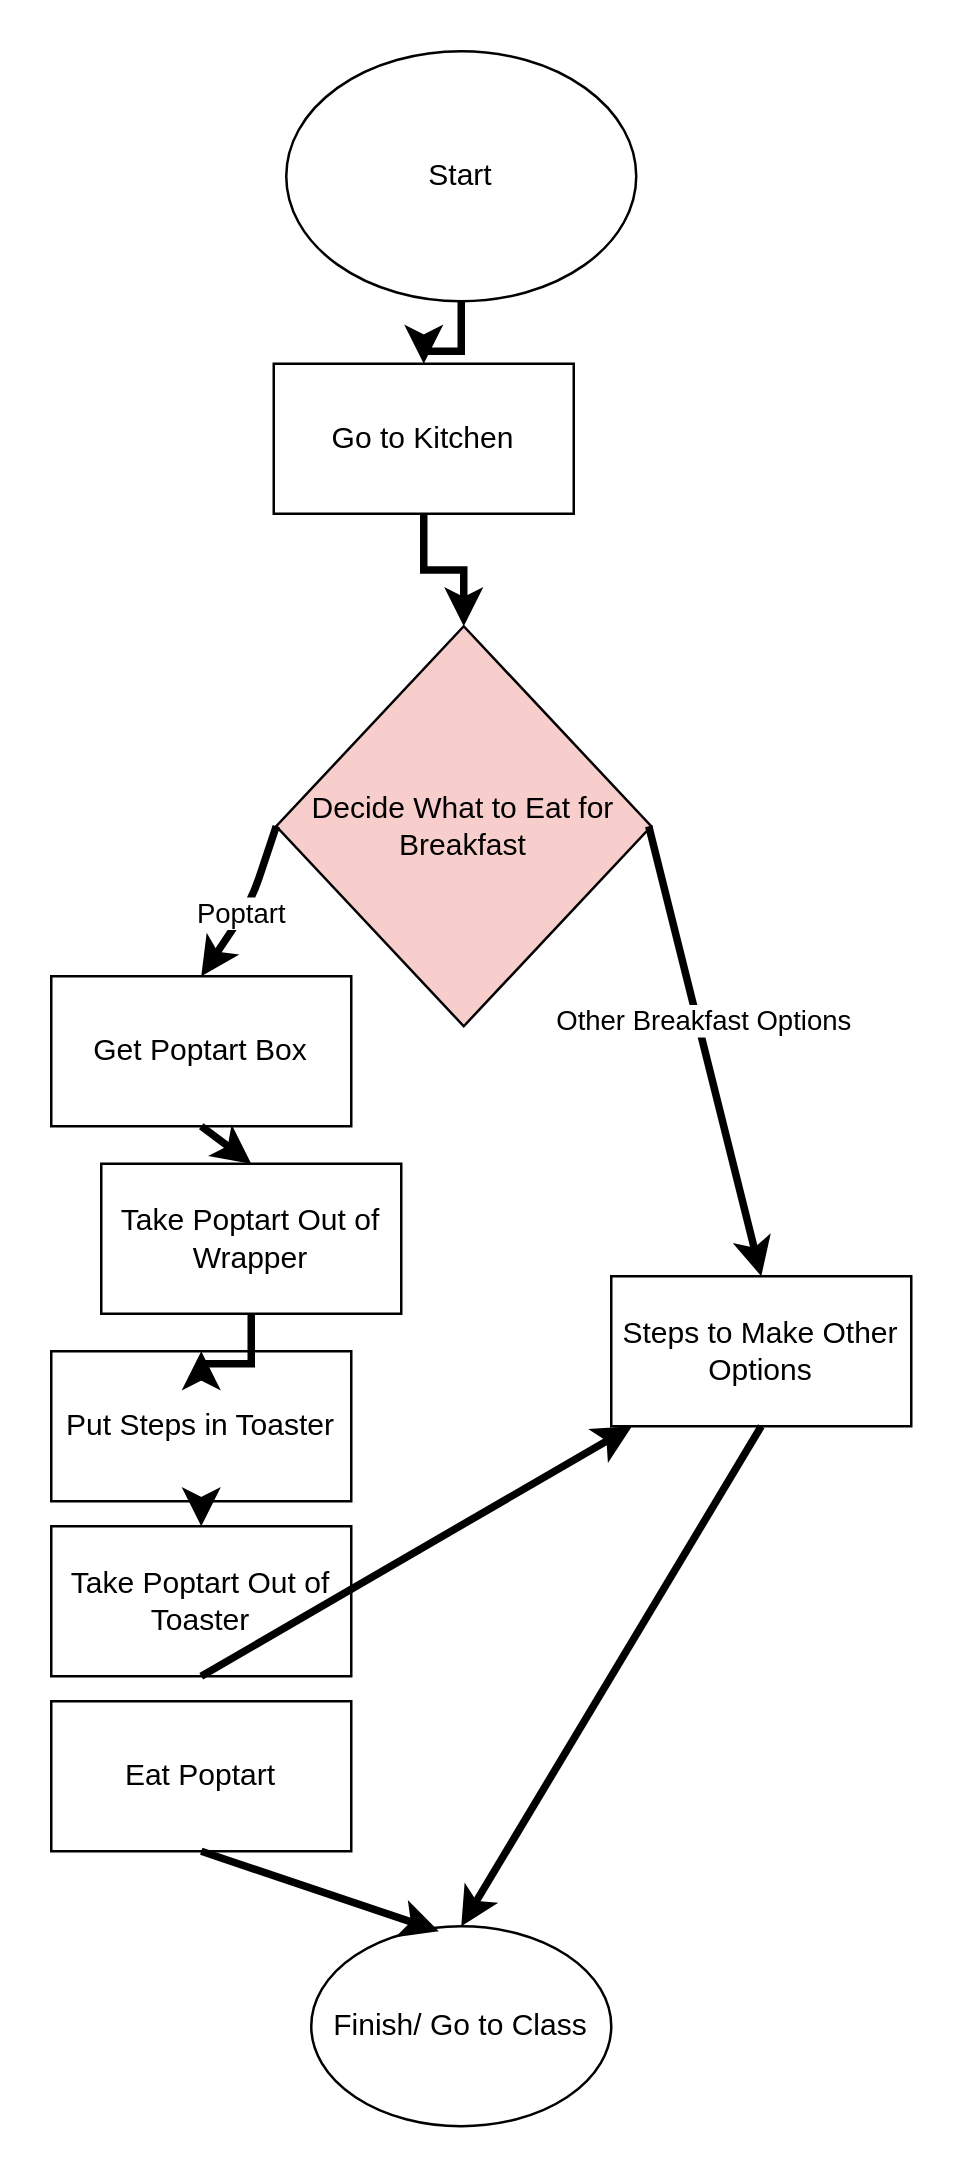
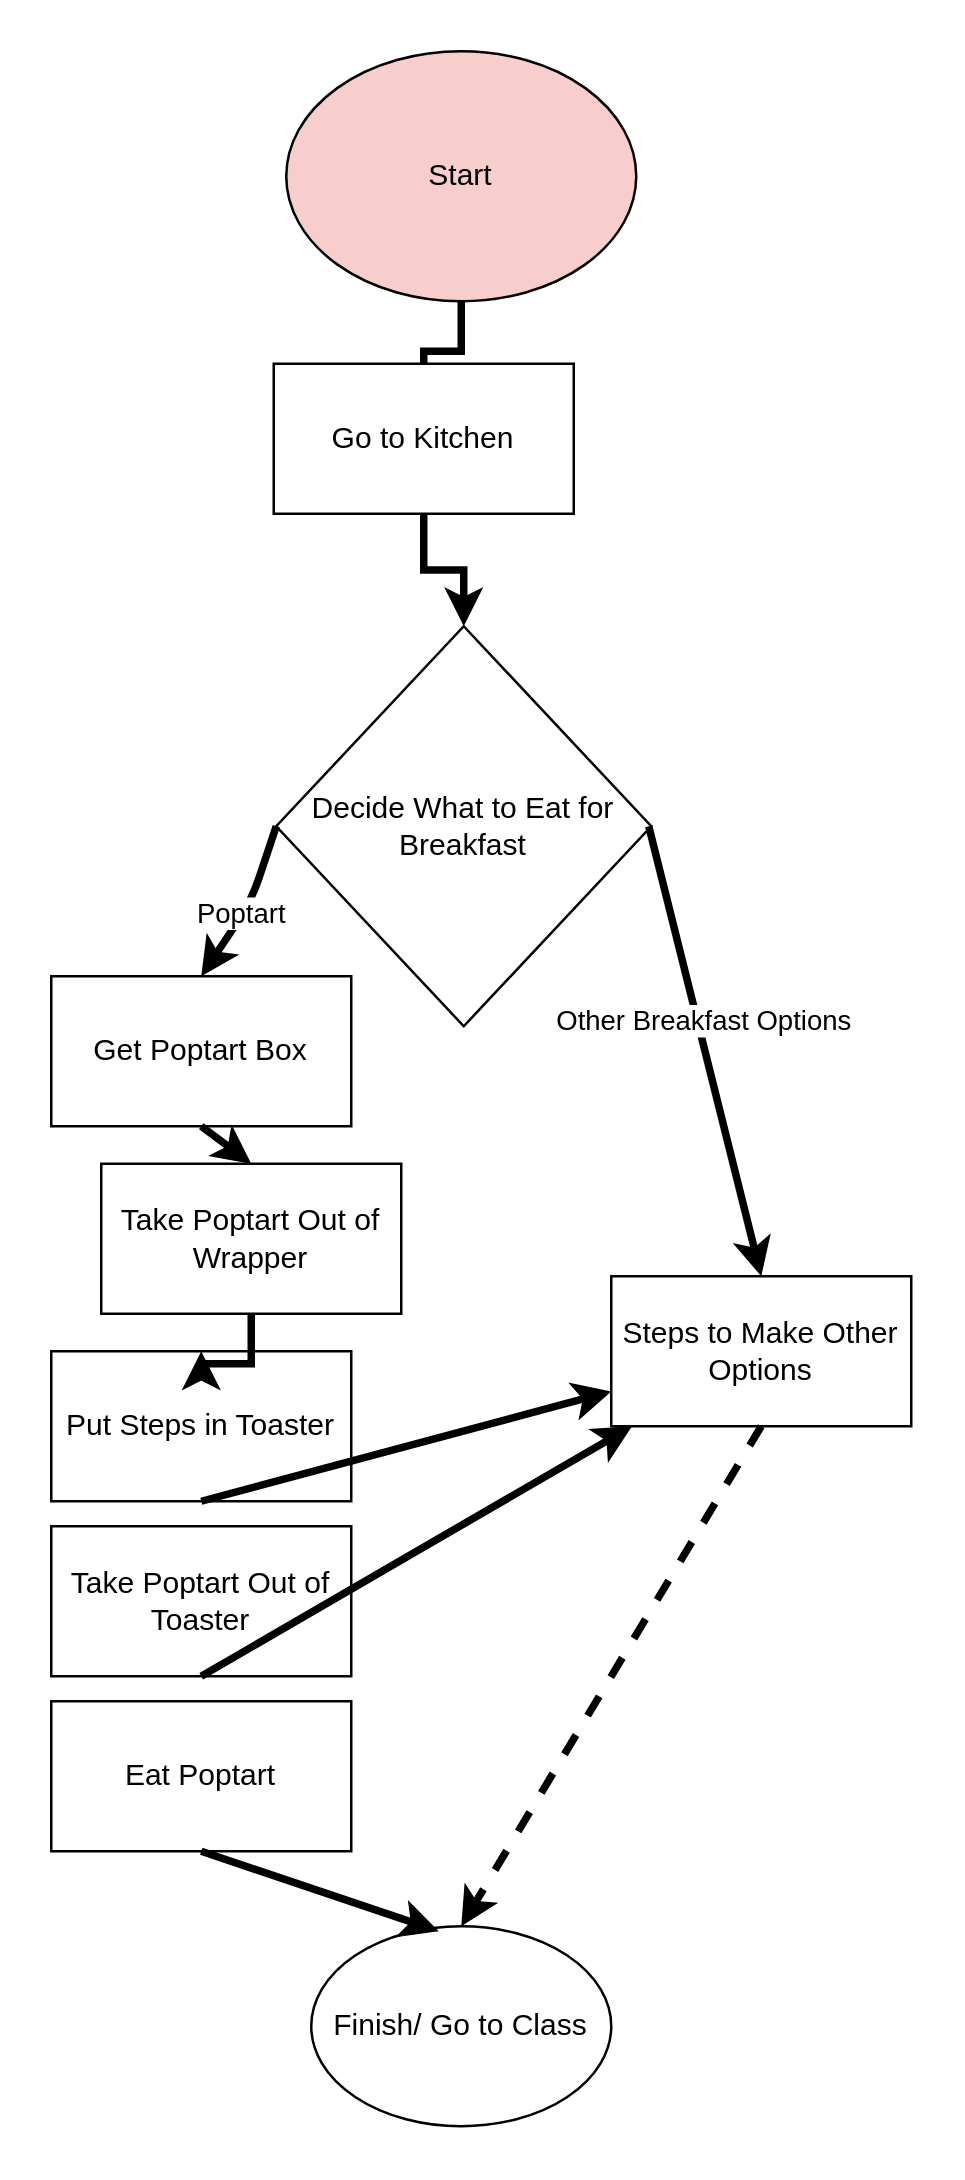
node "Start": fillcolor #ffffff -> #f8cecc
edge "Start" -> "Go to Kitchen": arrowhead classic -> none
node "Decide What to Eat for Breakfast": fillcolor #f8cecc -> #ffffff
edge "Steps to Make Other Options" -> "Finish/ Go to Class": style solid -> dashed
edge "Put Steps in Toaster" -> "Take Poptart Out of Toaster": now "Put Steps in Toaster" -> "Steps to Make Other Options"
